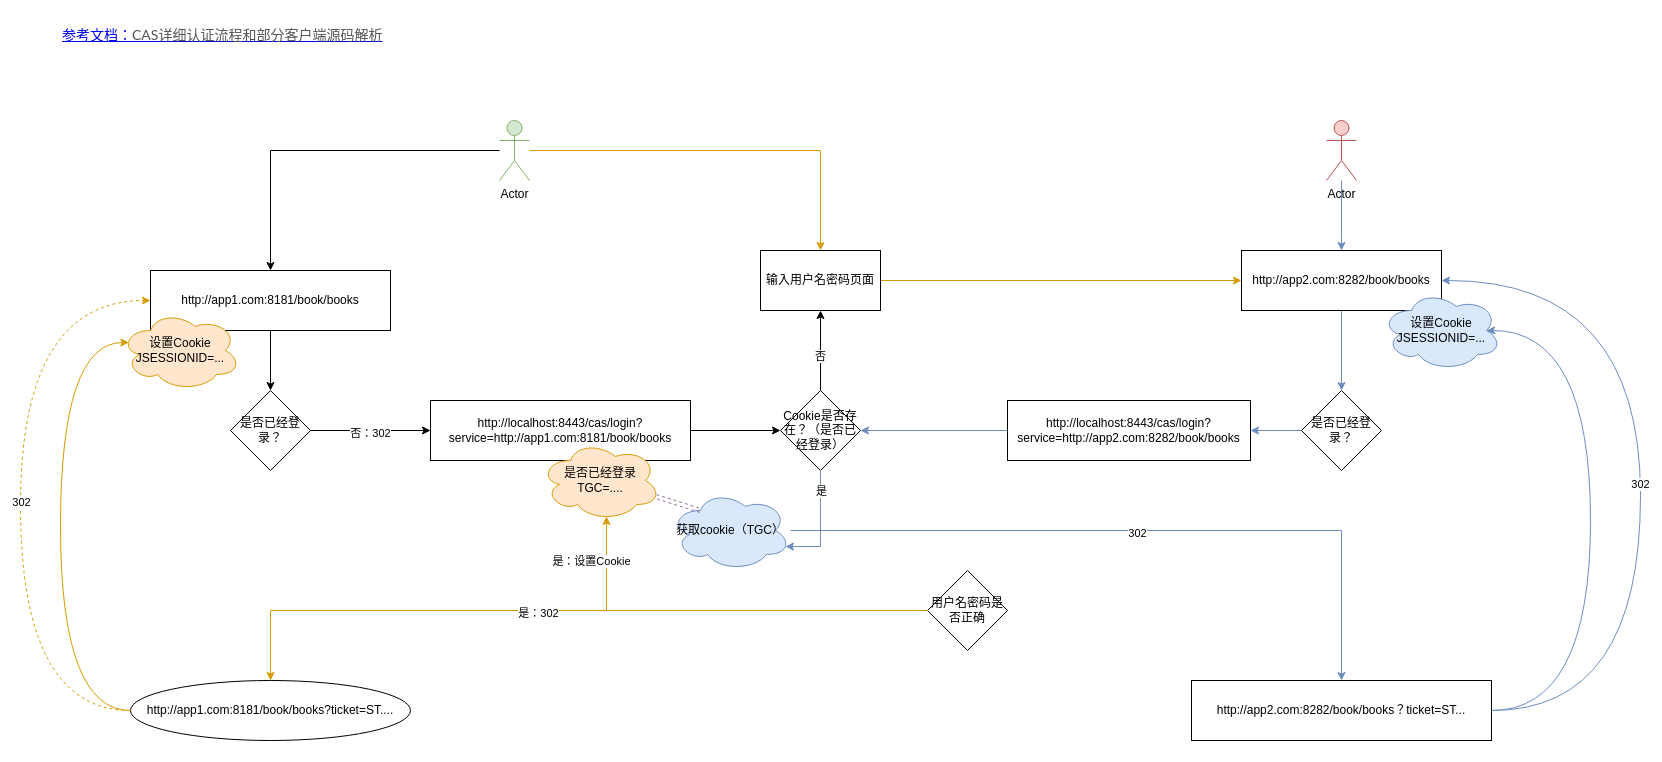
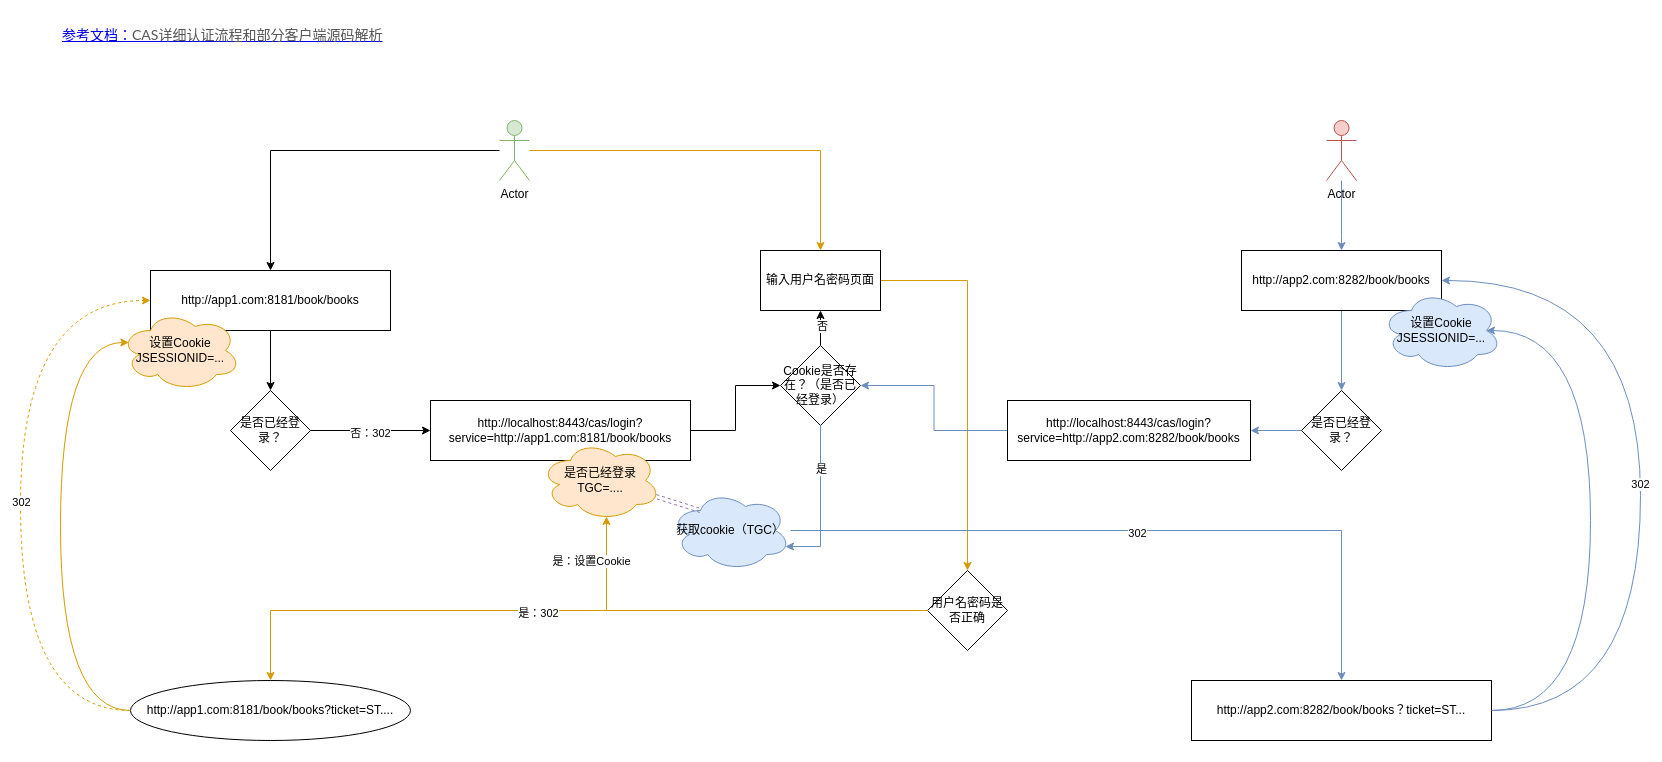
edge "输入用户名密码页面" -> "http://app2.com:8282/book/books": now "输入用户名密码页面" -> "用户名密码是否正确"
node "Cookie是否存在？（是否已经登录）": moved (821, 431) -> (821, 386)
